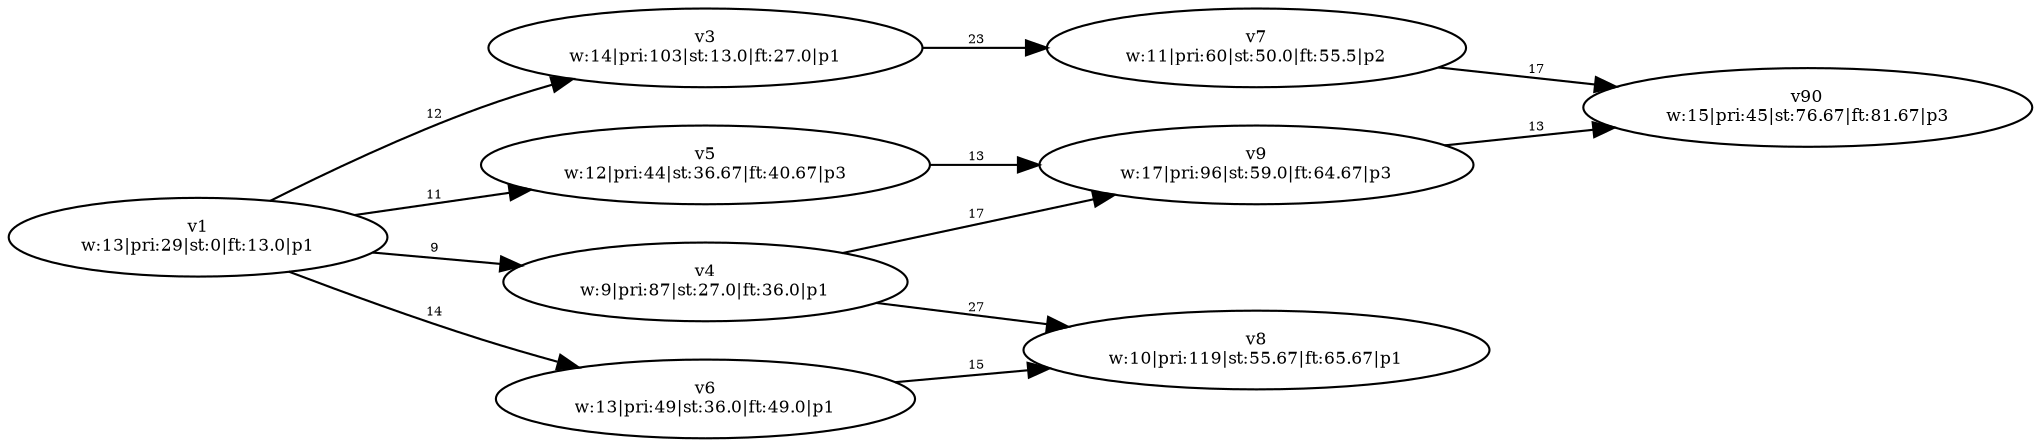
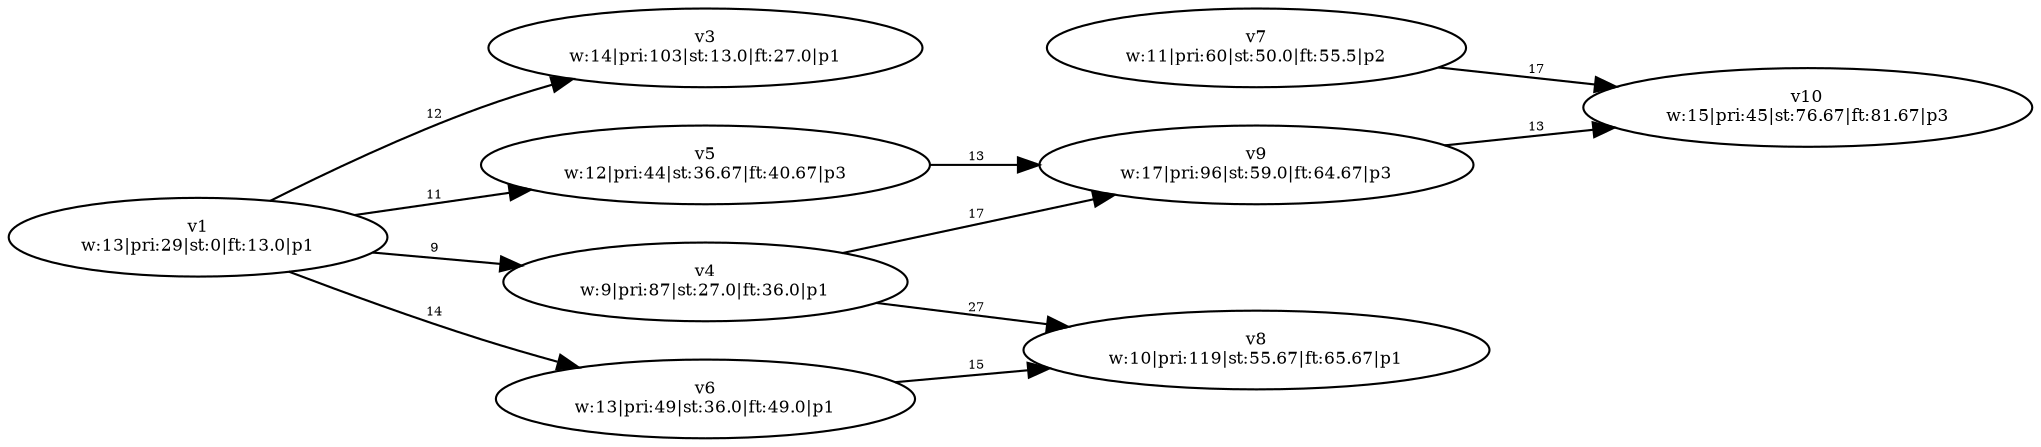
edge "v3 w:14|pri:103|st:13.0|ft:27.0|p1" -> "v7 w:11|pri:60|st:50.0|ft:55.5|p2": removed, label "23"
node "v90 w:15|pri:45|st:76.67|ft:81.67|p3": label "v90 w:15|pri:45|st:76.67|ft:81.67|p3" -> "v10 w:15|pri:45|st:76.67|ft:81.67|p3"
